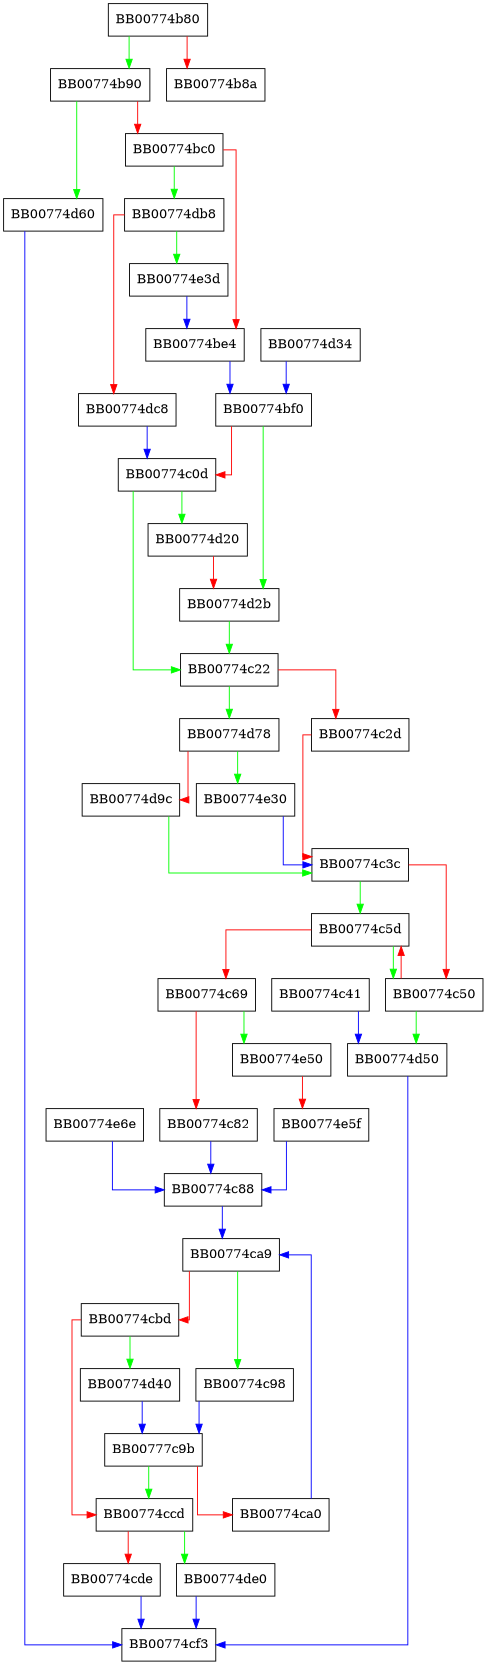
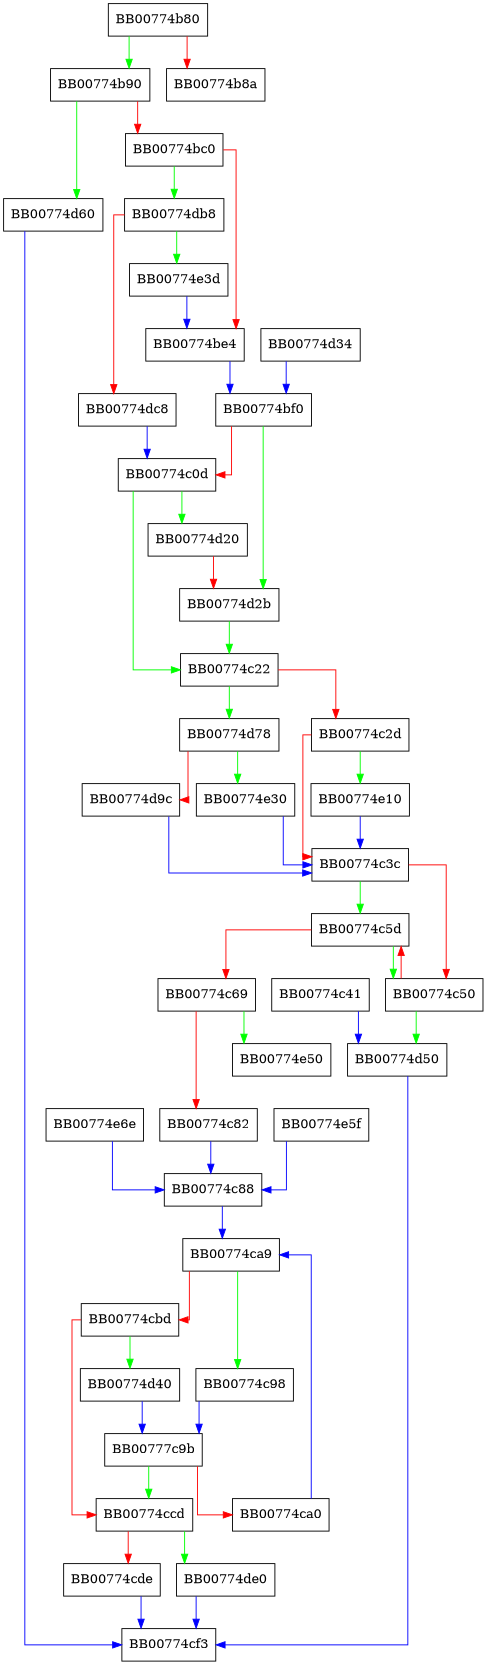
node "BB00774e10": added
edge "BB00774d9c" -> "BB00774c3c": color green -> blue
edge "BB00774e50" -> "BB00774e5f": removed
